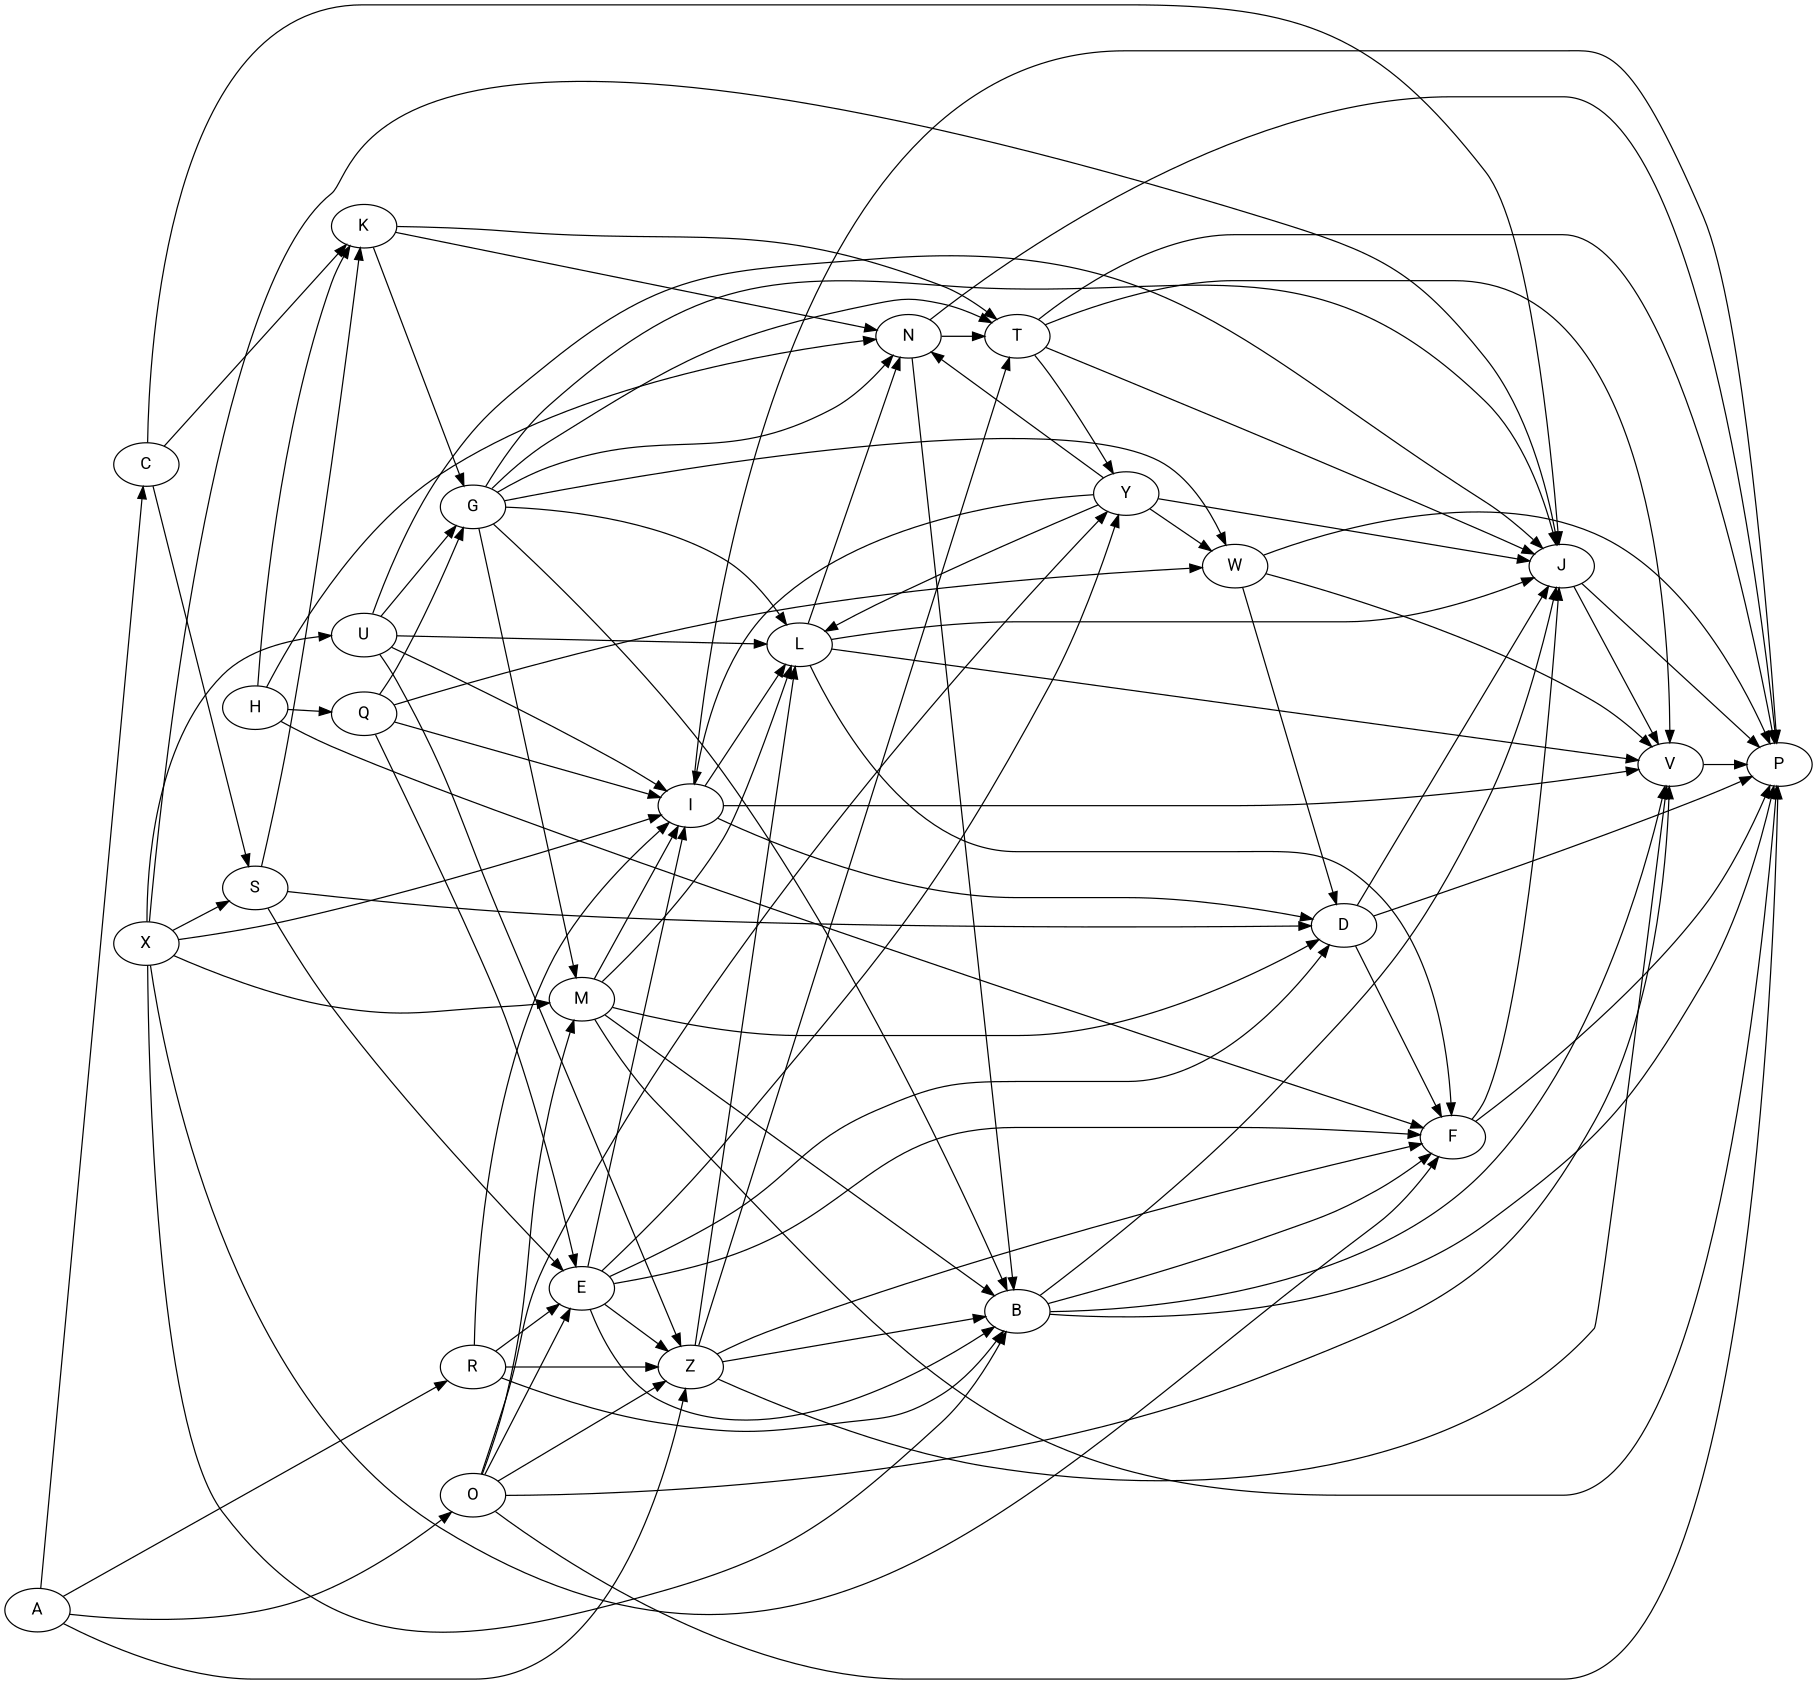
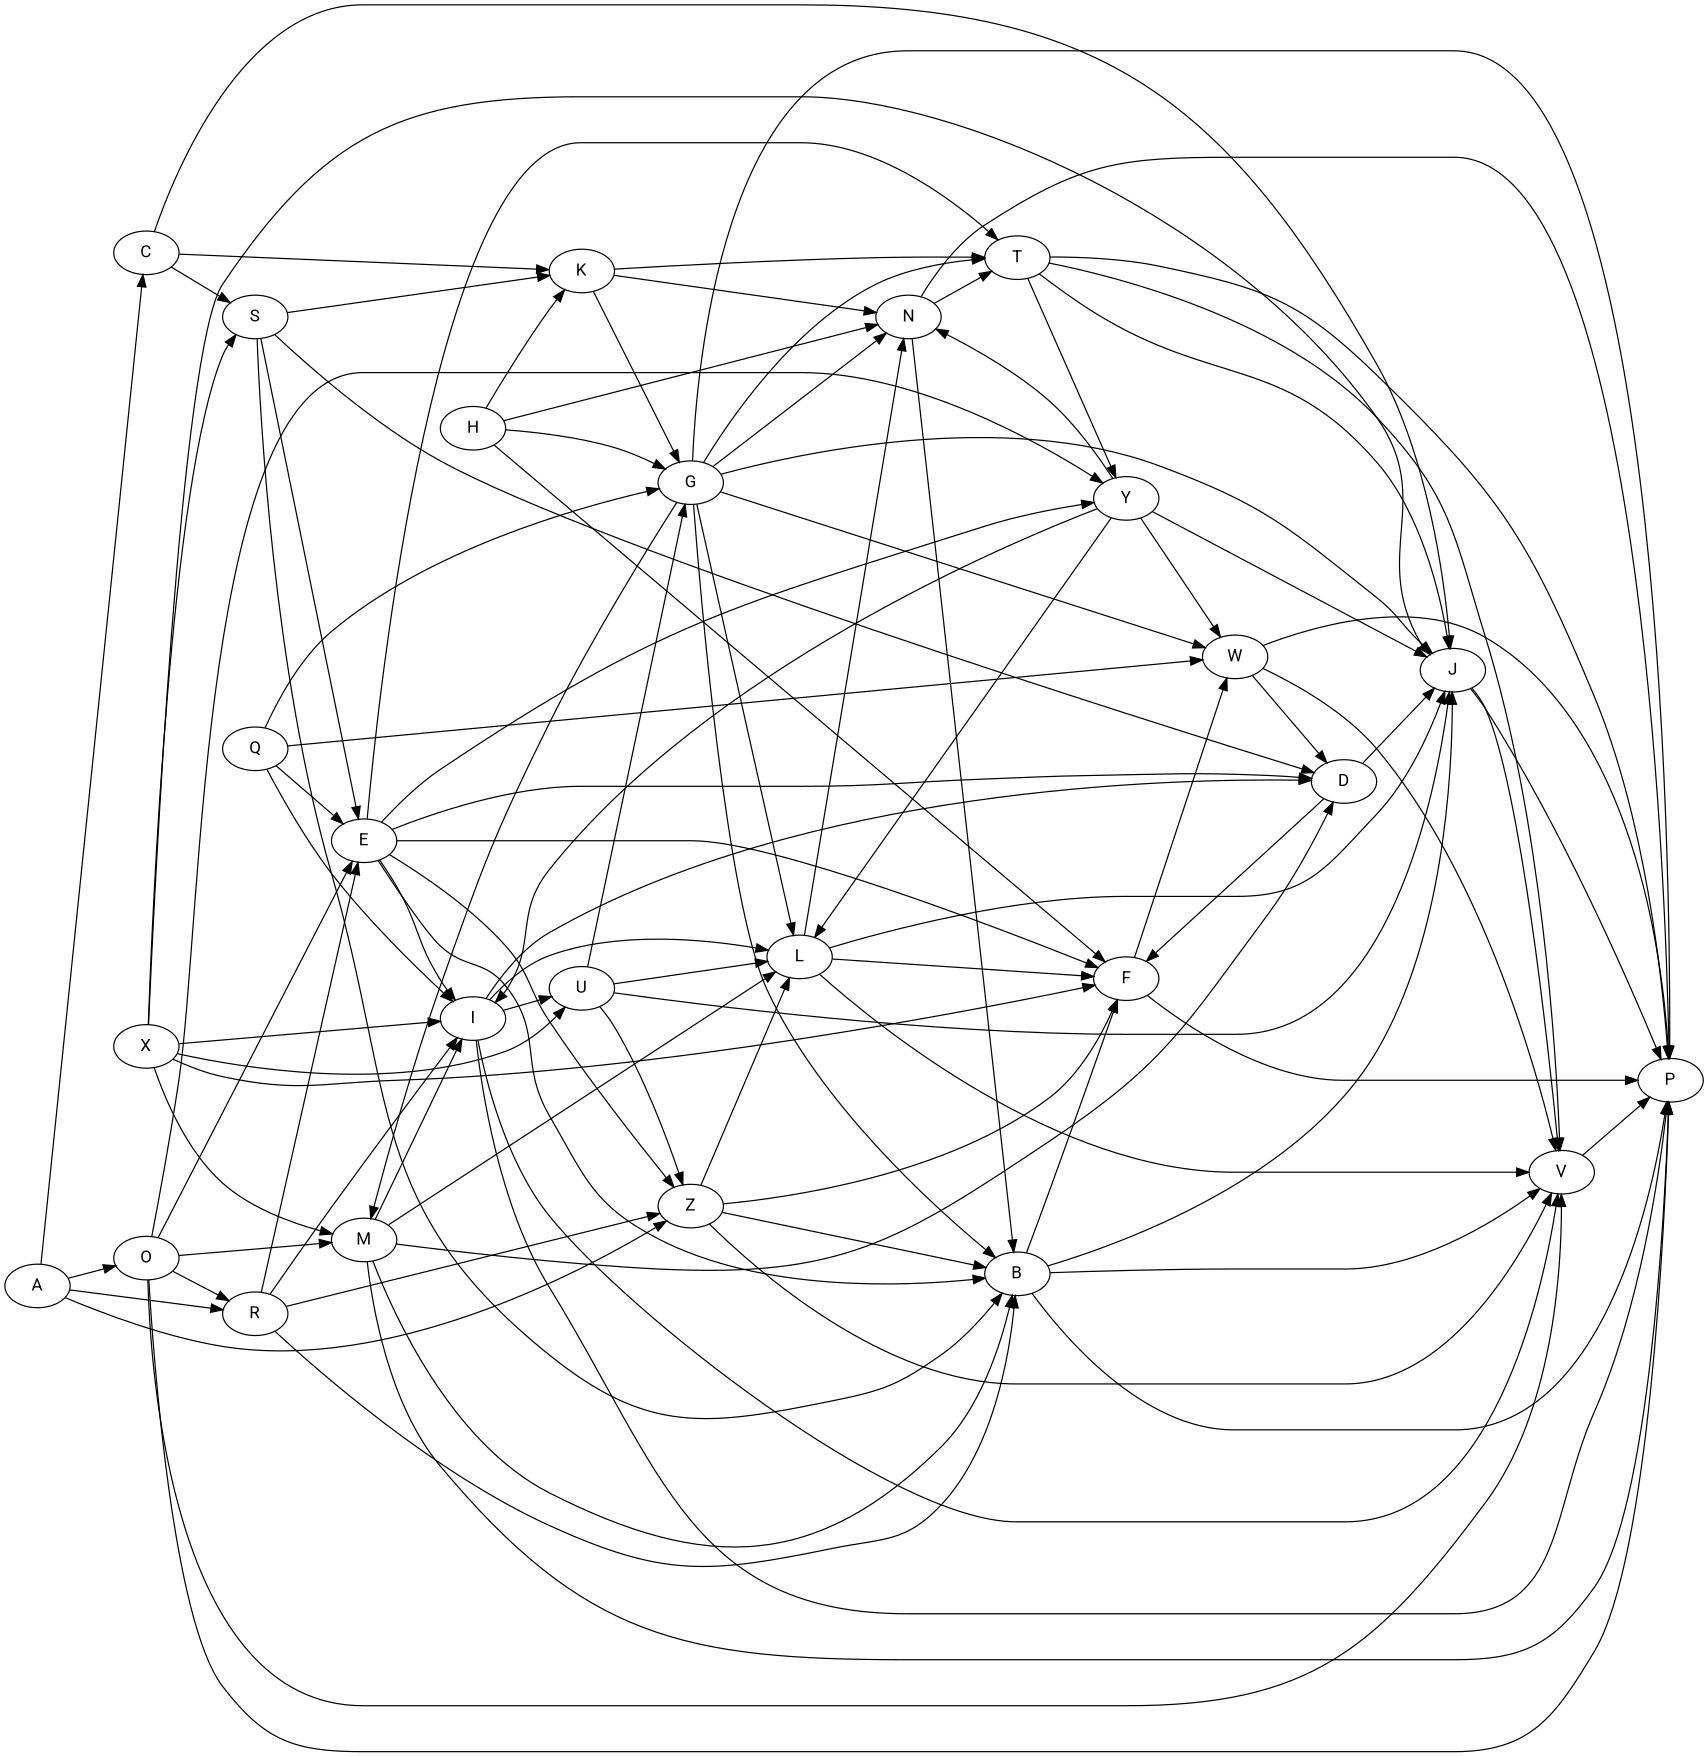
edge "H" -> "Q": now "H" -> "G"
edge "U" -> "I": reversed
edge "D" -> "P": now "G" -> "P"
edge "Z" -> "T": now "E" -> "T"
edge "F" -> "J": now "F" -> "W"
edge "O" -> "Z": now "O" -> "R"
edge "X" -> "B": now "S" -> "B"
